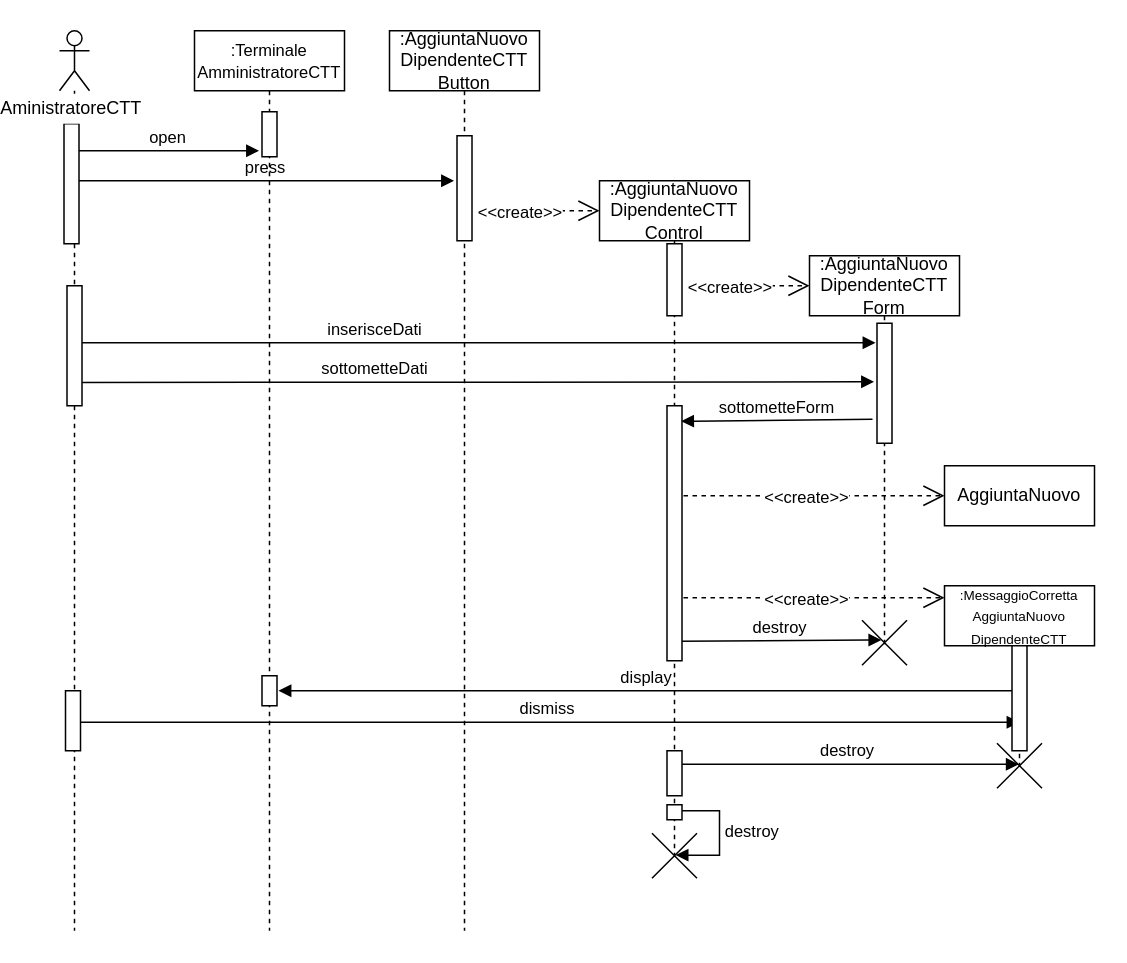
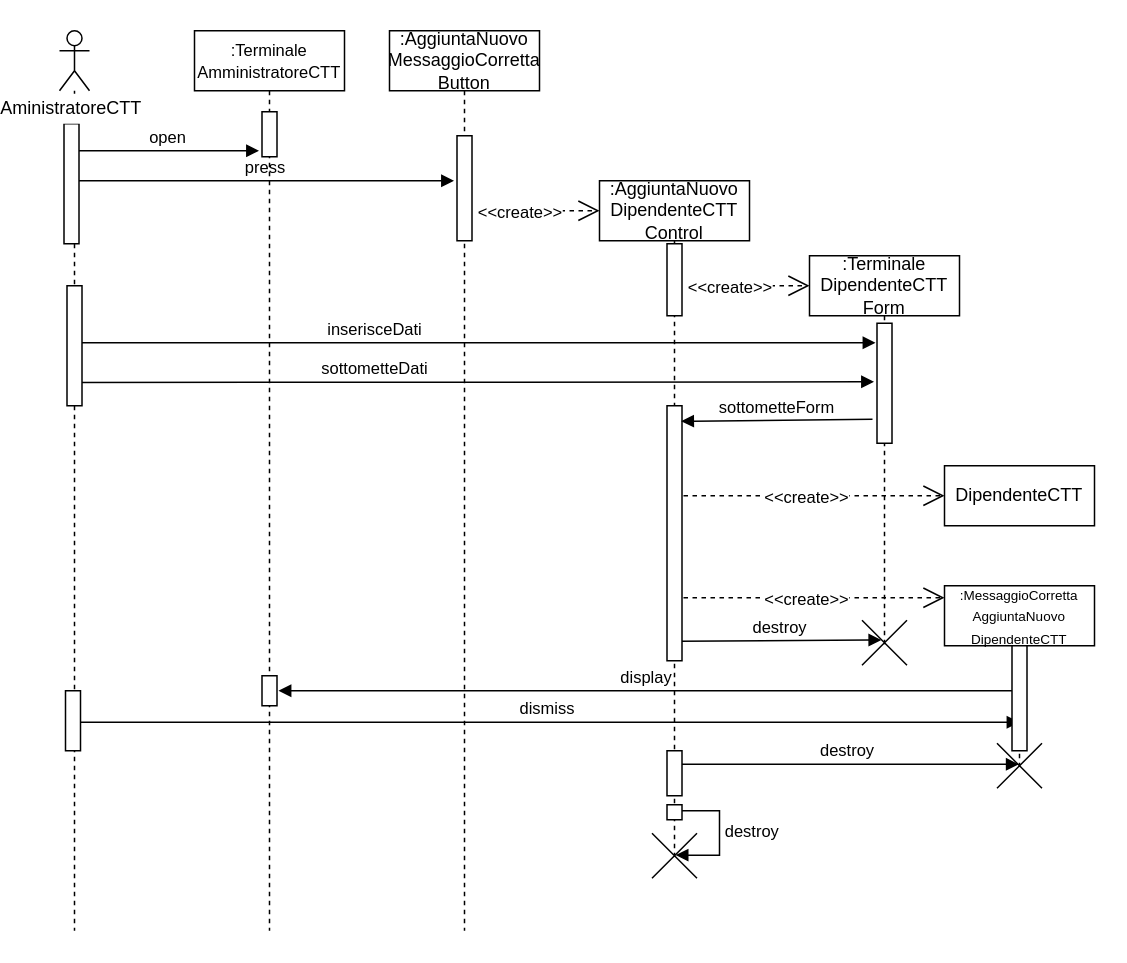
node ":AggiuntaNuovo DipendenteCTT Button": label ":AggiuntaNuovo DipendenteCTT Button" -> ":AggiuntaNuovo MessaggioCorretta Button"
node ":AggiuntaNuovo DipendenteCTT Form": label ":AggiuntaNuovo DipendenteCTT Form" -> ":Terminale DipendenteCTT Form"
node "AggiuntaNuovo": label "AggiuntaNuovo" -> "DipendenteCTT"
